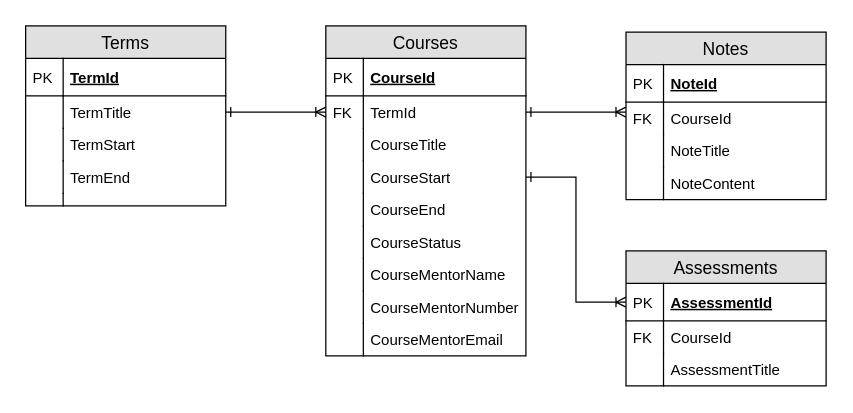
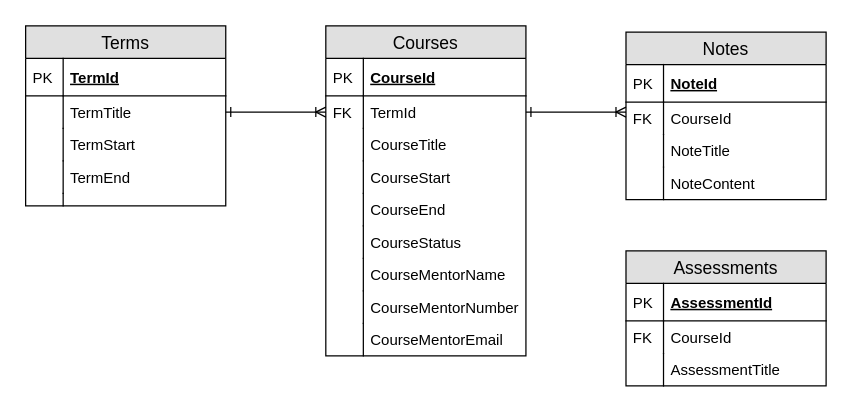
edge "CourseStart" -- "AssessmentId": removed
